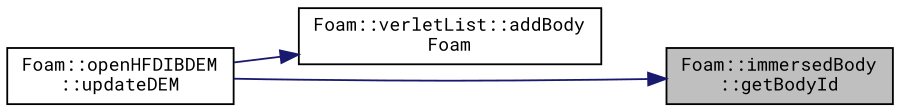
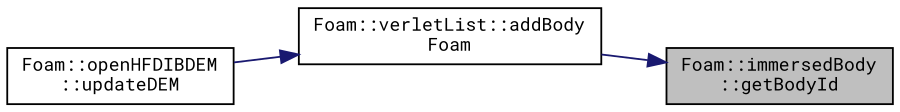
edge "Foam::openHFDIBDEM ::updateDEM" -> "Foam::immersedBody ::getBodyId": now "Foam::verletList::addBody Foam" -> "Foam::immersedBody ::getBodyId"
